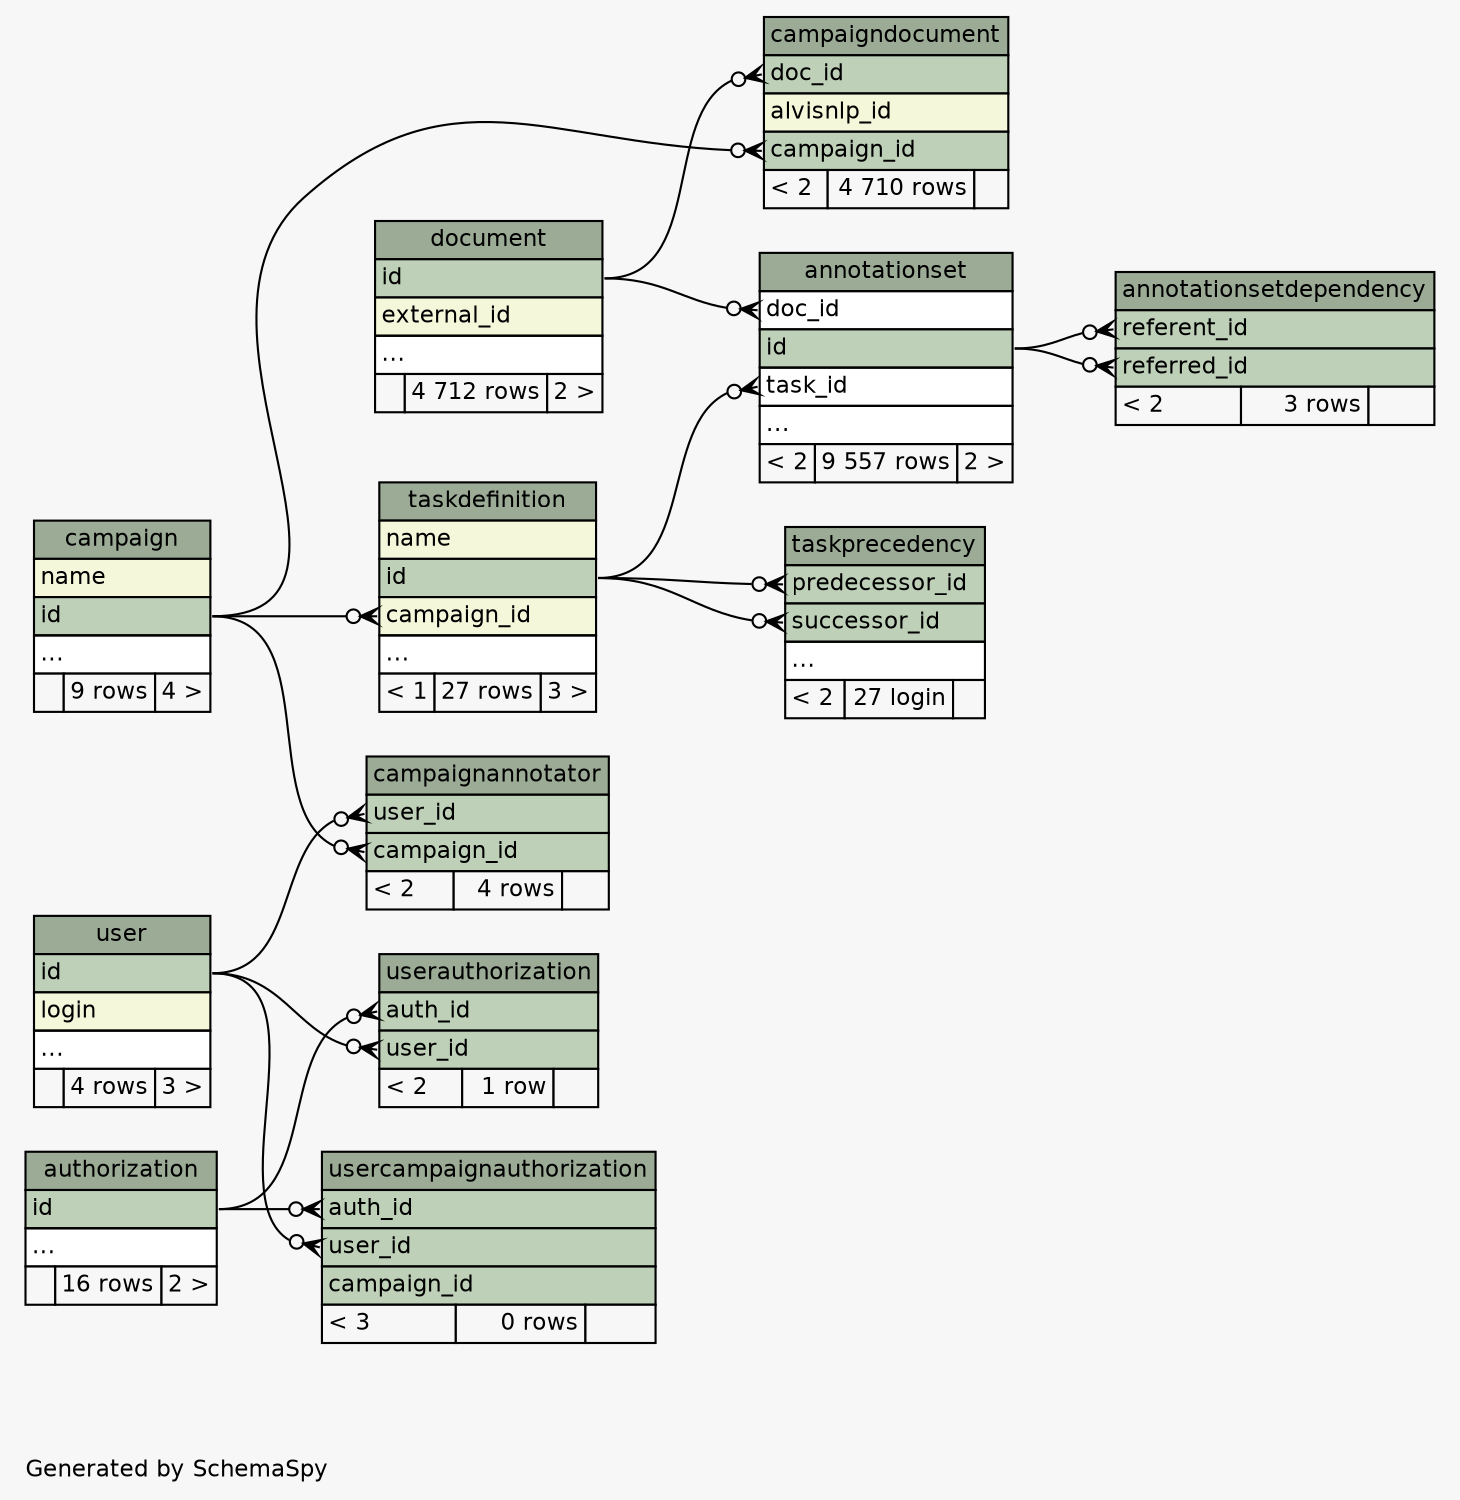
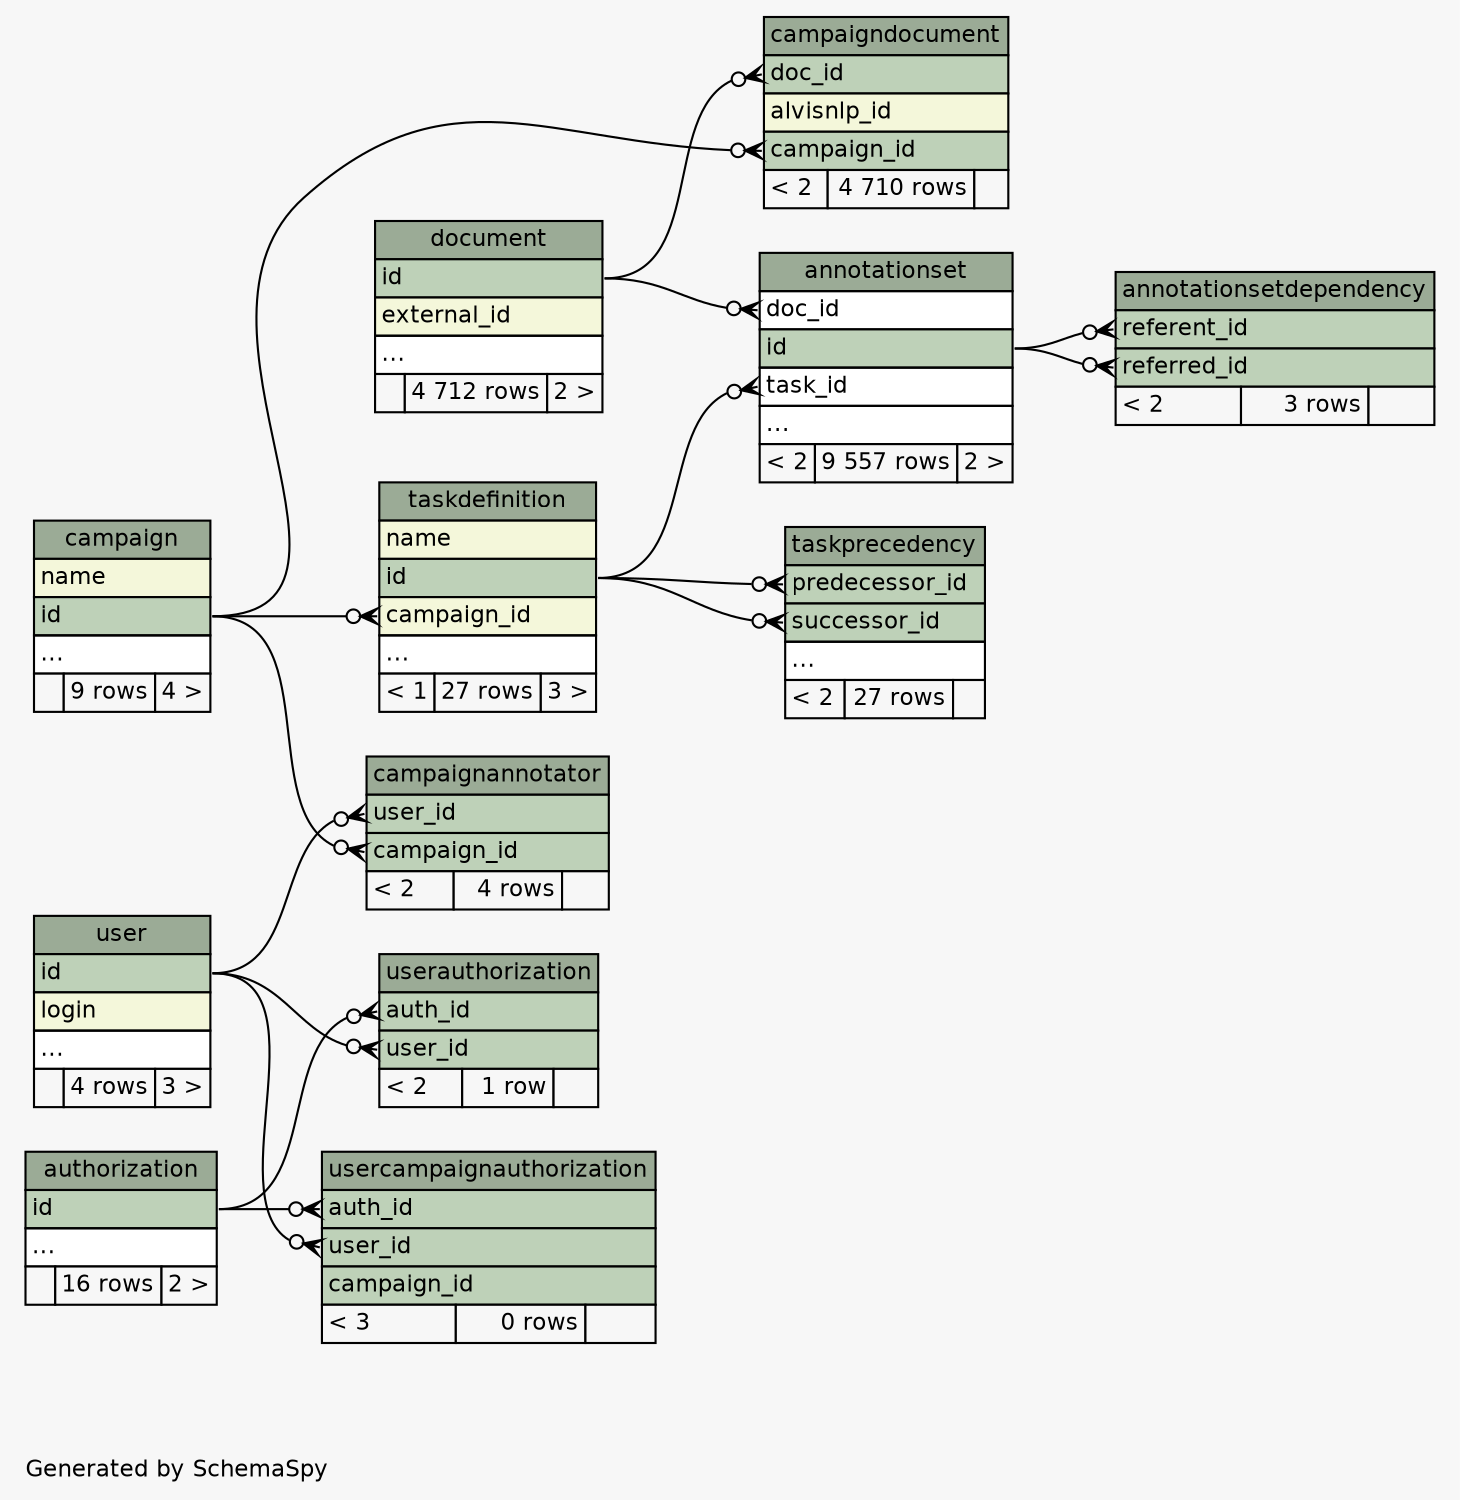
node "taskprecedency": text "27 login" -> "27 rows"
